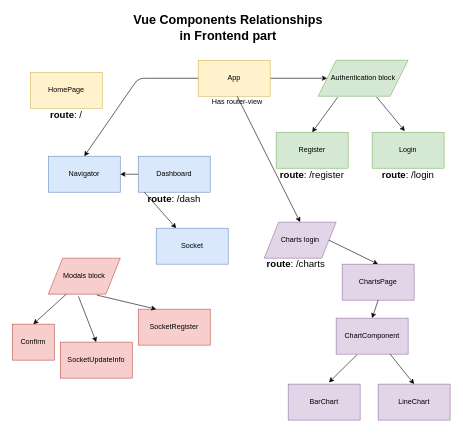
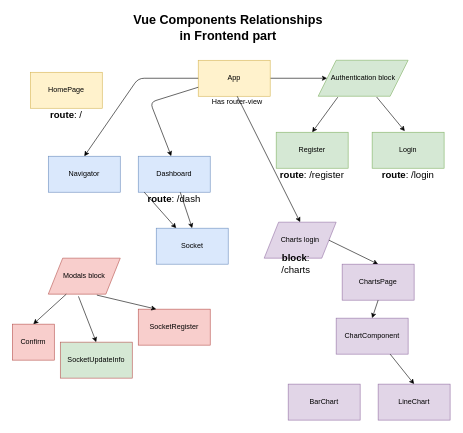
edge "App" -> "Dashboard": added
edge "Dashboard" -> "Navigator": now "Dashboard" -> "Socket"
node "route: /charts": label "route: /charts" -> "block: /charts"
node "SocketUpdateInfo": fillcolor #f8cecc -> #d5e8d4
edge "ChartComponent" -> "BarChart": removed
